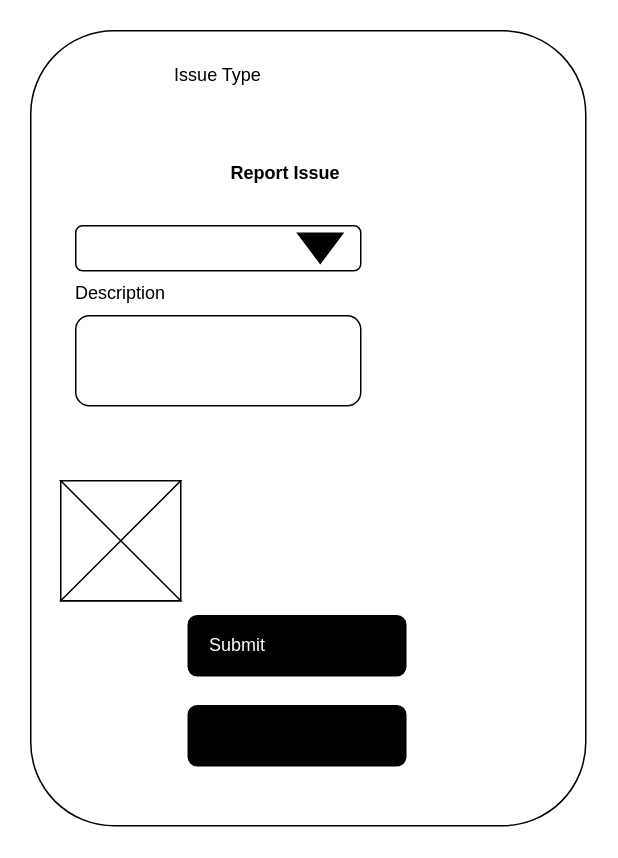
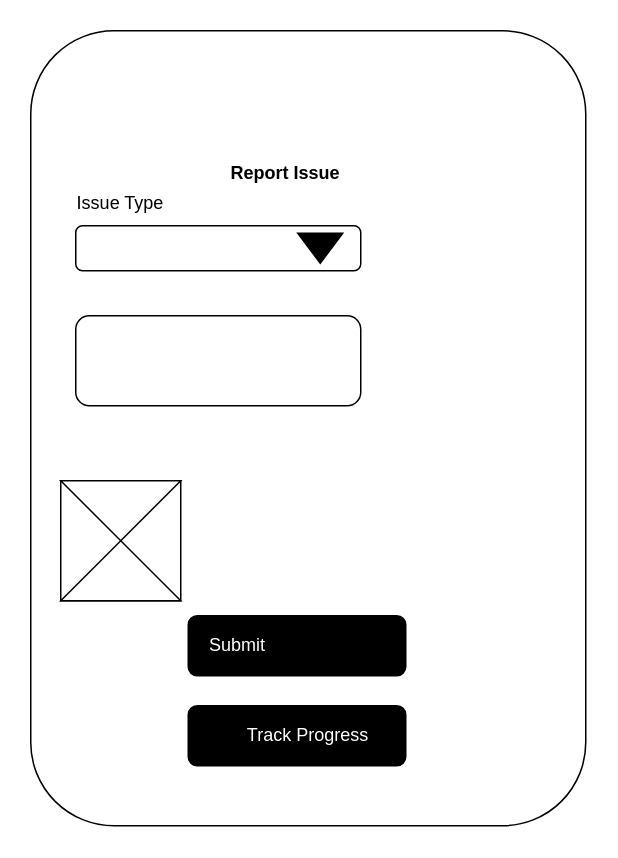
node "Issue Type": moved (218, 76) -> (121, 203)
node "Description": removed
node "Track Progress": added
